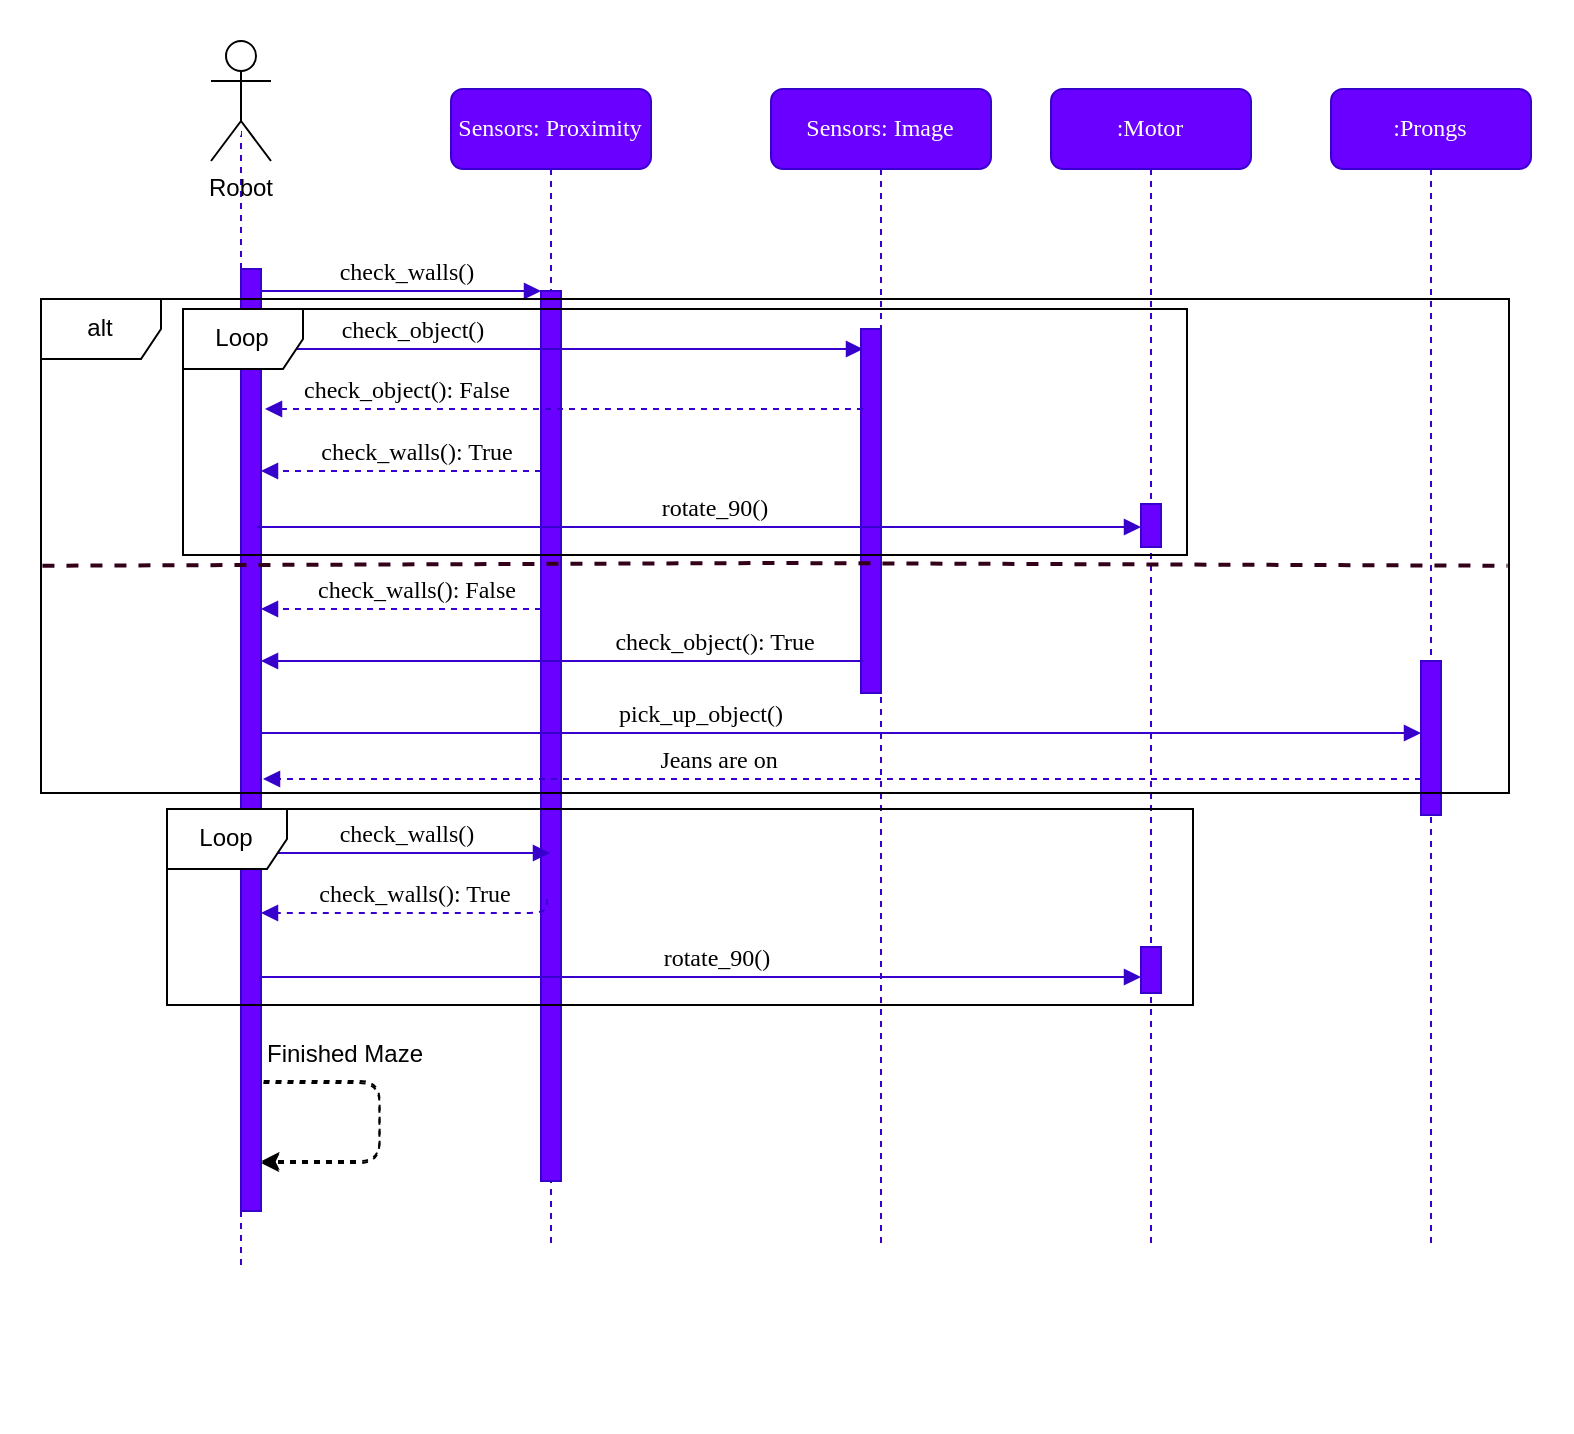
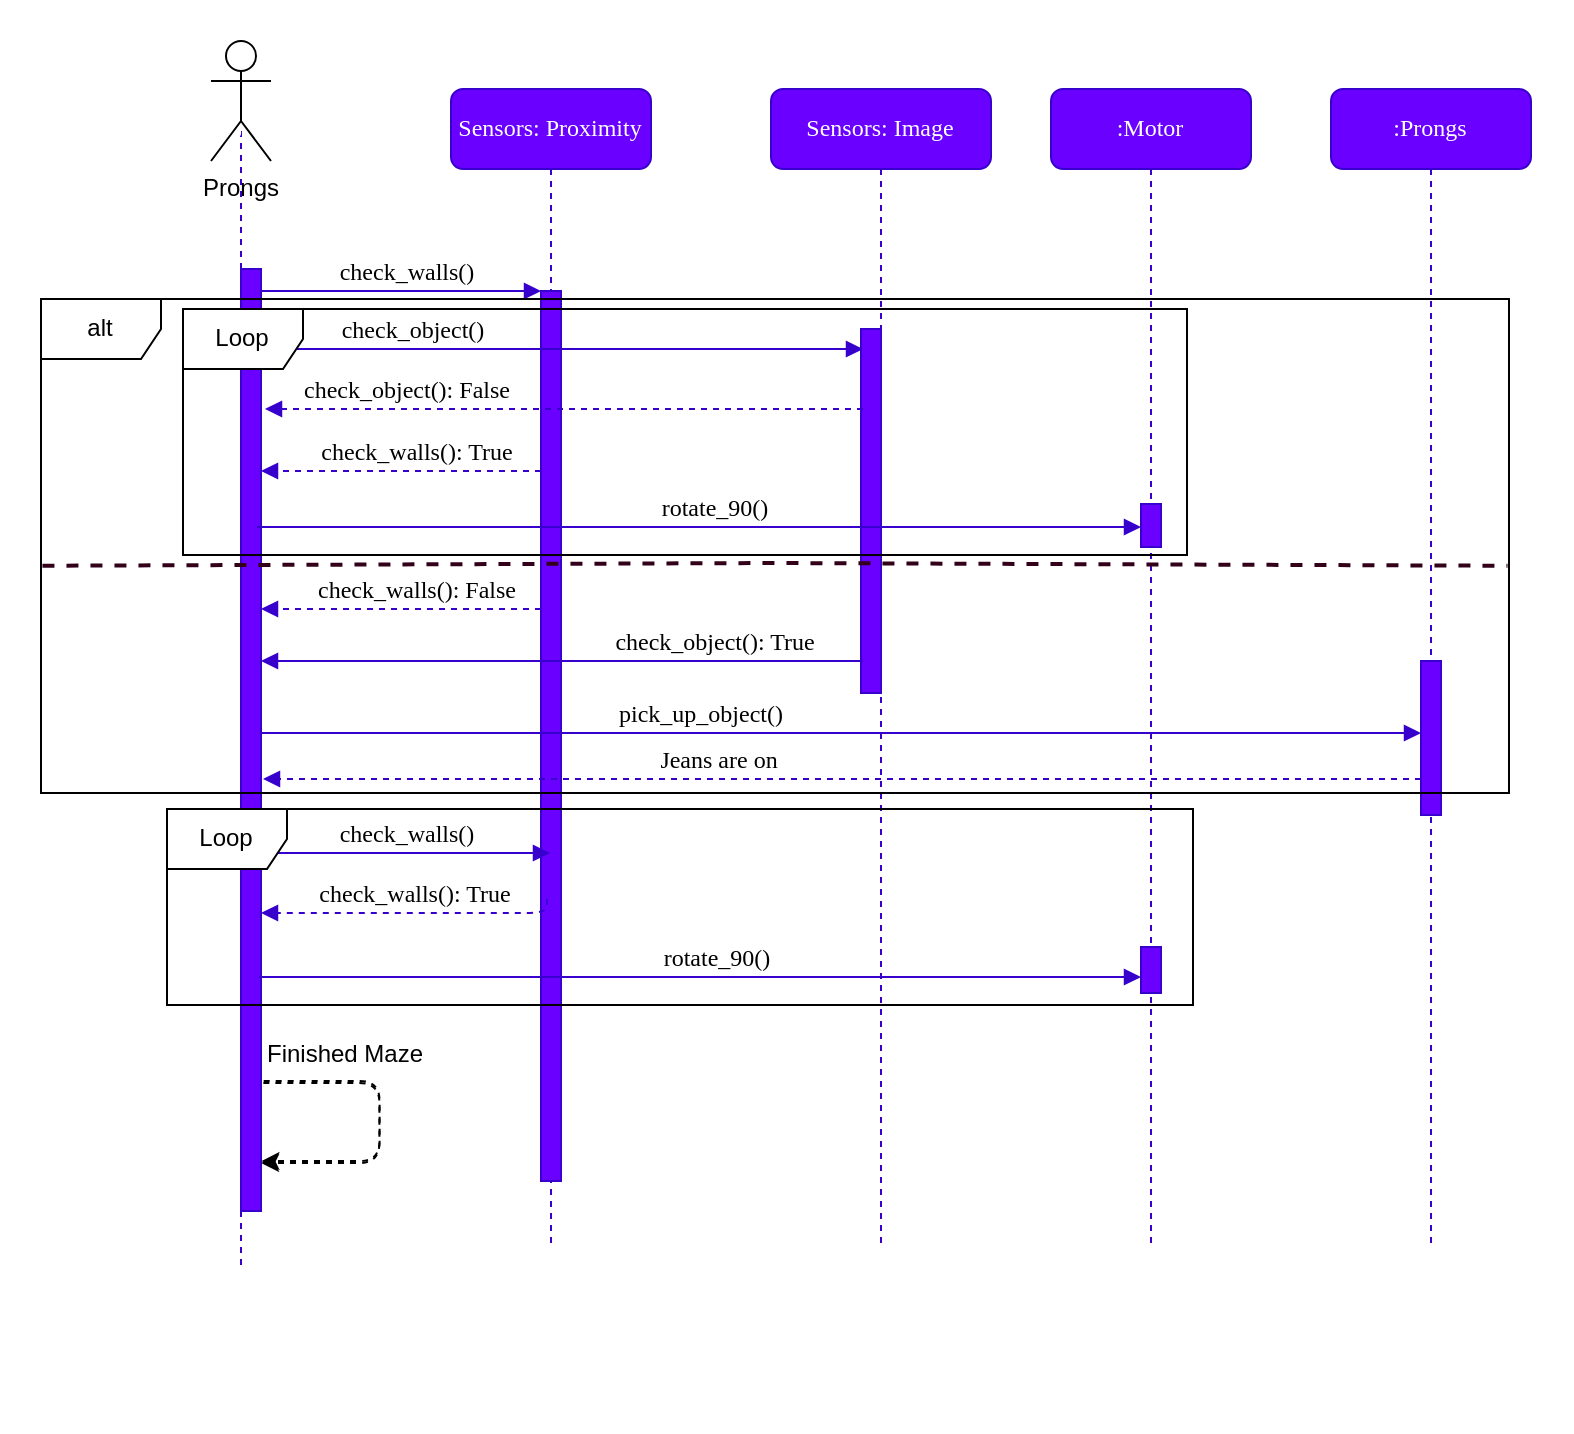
node "Robot": label "Robot" -> "Prongs"
